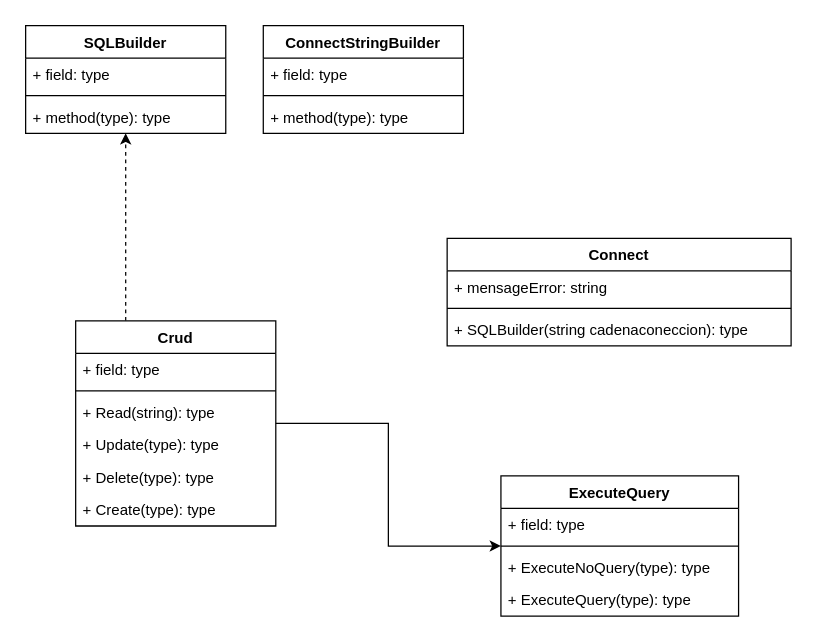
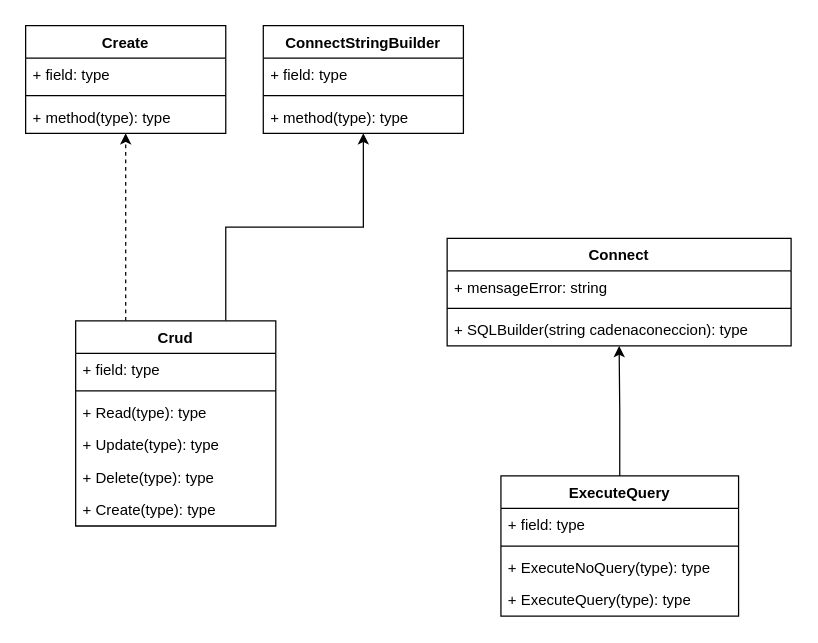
node "SQLBuilder": label "SQLBuilder" -> "Create"
edge "Crud" -> "ConnectStringBuilder": added
node "+ Read(string): type": label "+ Read(string): type" -> "+ Read(type): type"
edge "ExecuteQuery" -> "Connect": added
edge "Crud" -> "ExecuteQuery": removed
